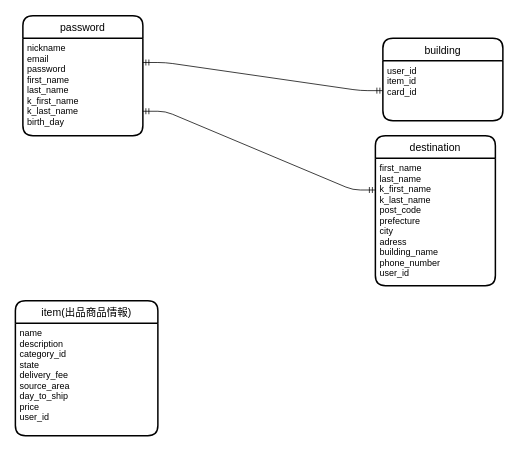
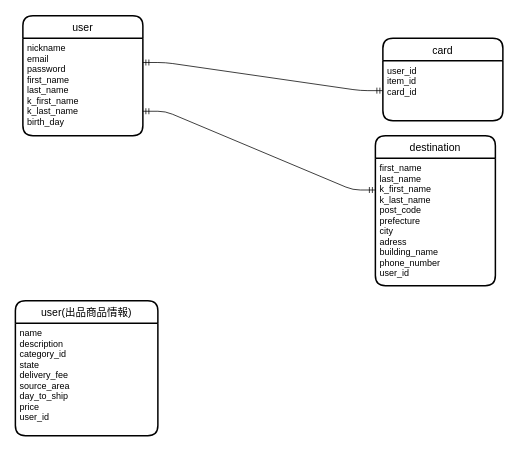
node "password": label "password" -> "user"
node "building": label "building" -> "card"
node "item(出品商品情報)": label "item(出品商品情報)" -> "user(出品商品情報)"
